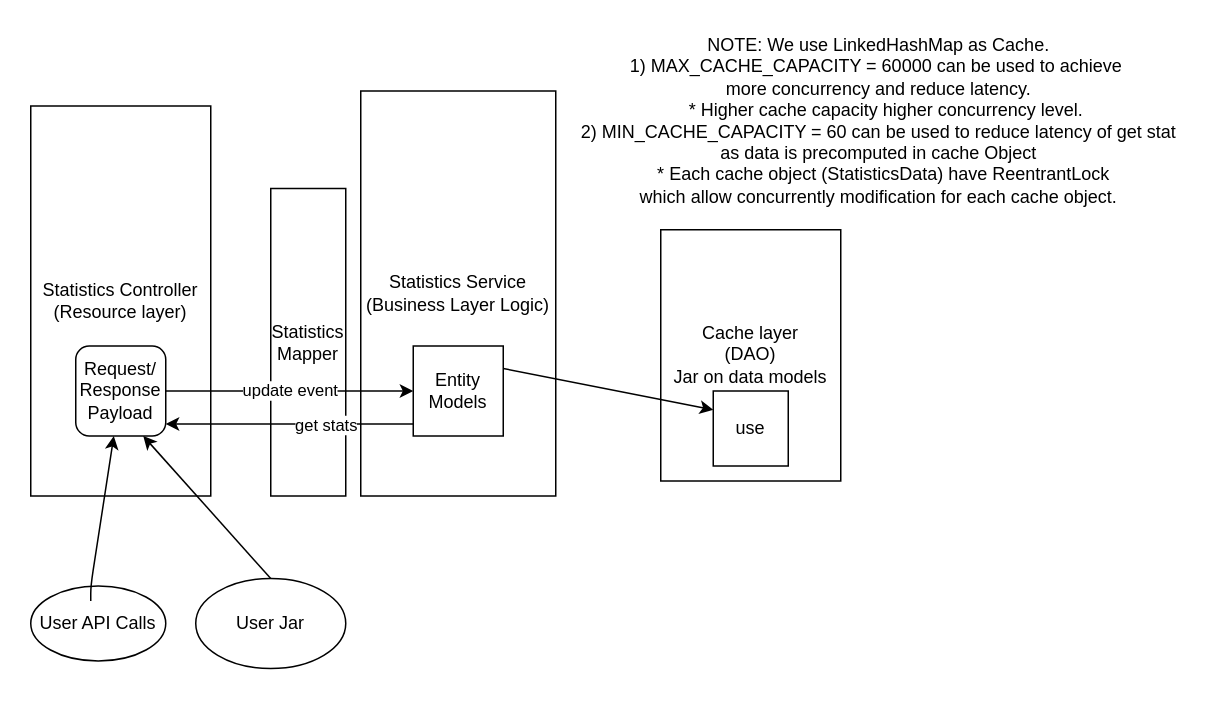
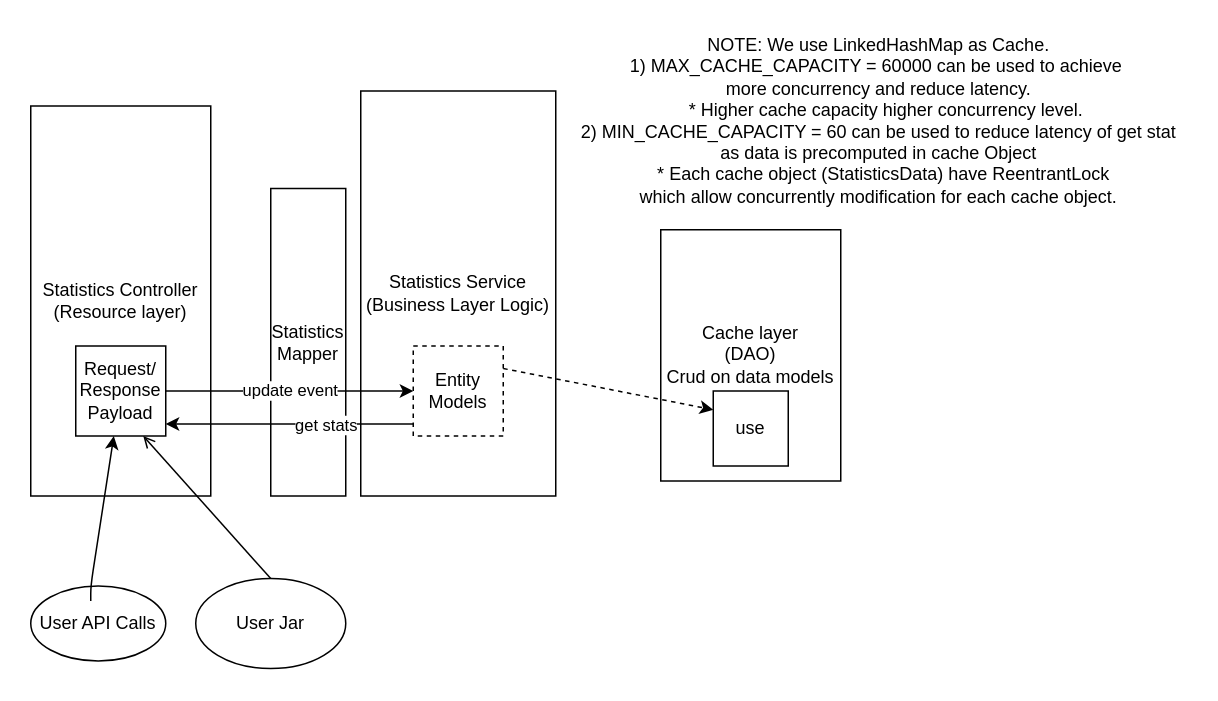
node "Cache layer (DAO) Jar on data models": label "Cache layer (DAO) Jar on data models" -> "Cache layer (DAO) Crud on data models"
edge "Entity Models" -> "use": style solid -> dashed
node "Request/ Response Payload": shape rounded rectangle -> rectangle
node "Entity Models": style solid -> dashed
edge "User Jar" -> "Request/ Response Payload": arrowhead classic -> open
